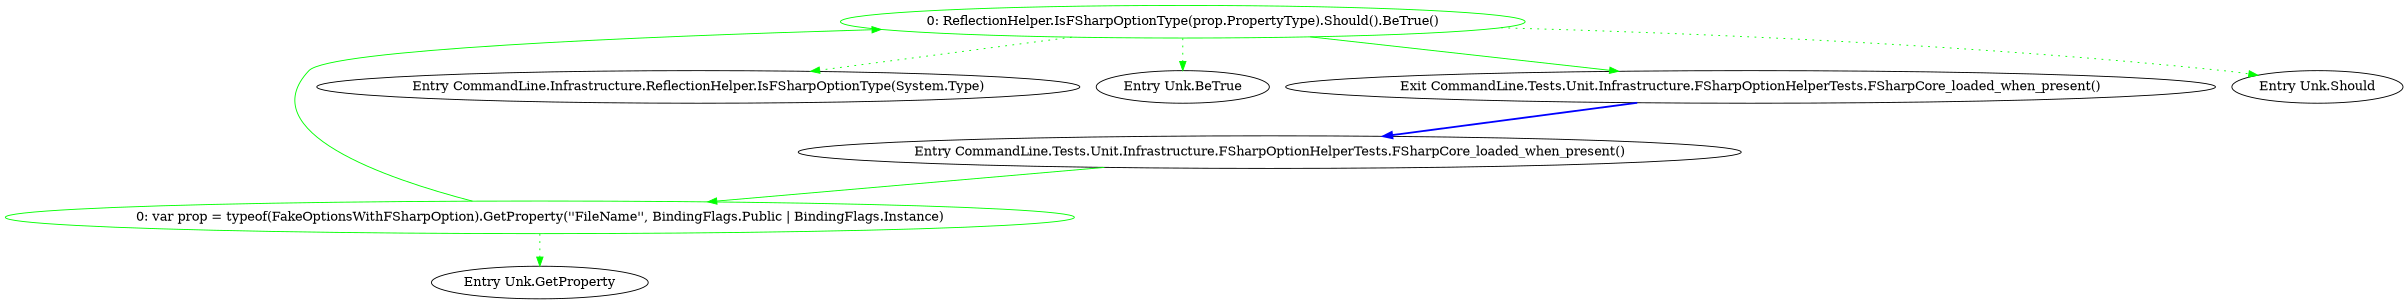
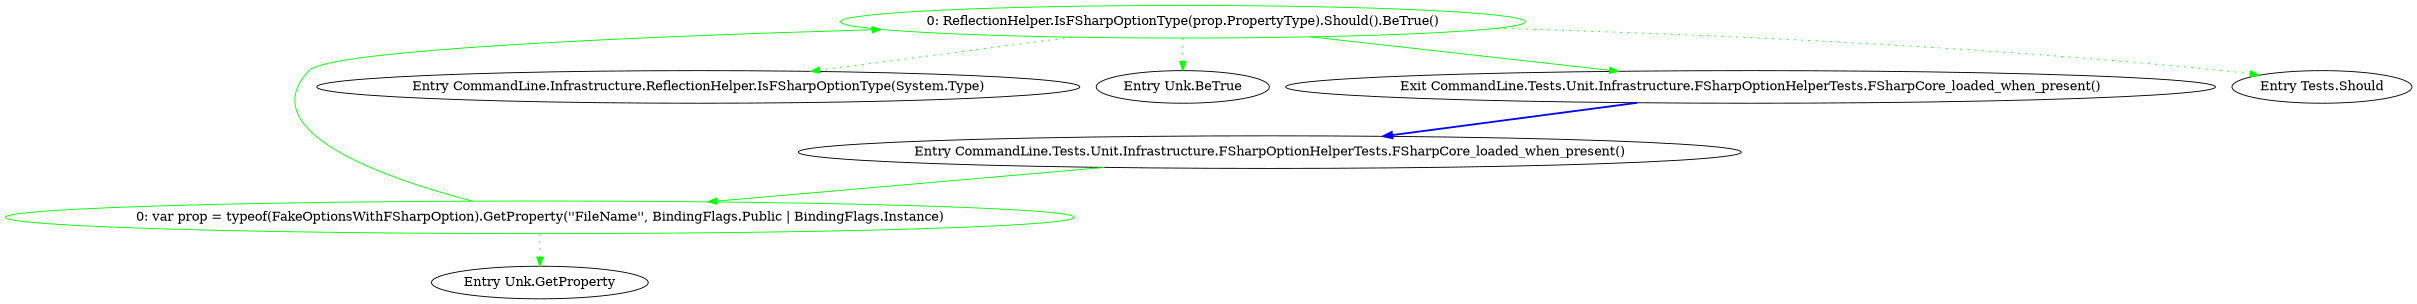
node "Entry Unk.Should": label "Entry Unk.Should" -> "Entry Tests.Should"
